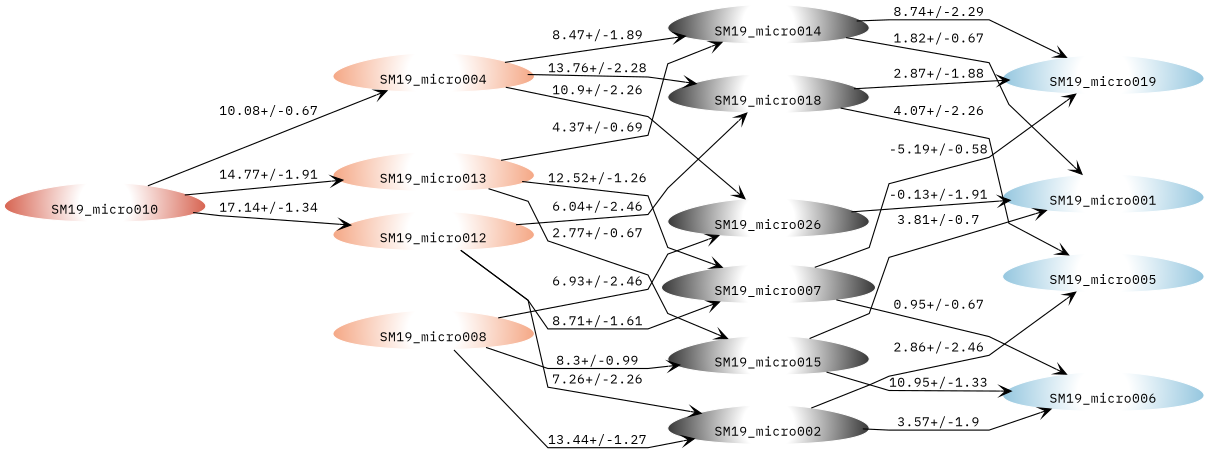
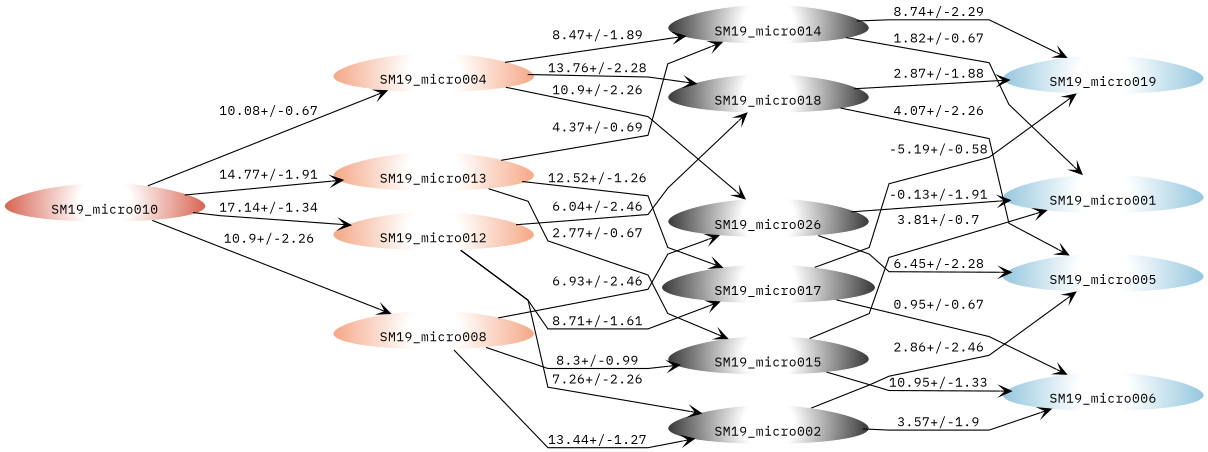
edge "SM19_micro010" -> "SM19_micro008": added, label "10.9+/-2.26"
edge "SM19_micro026" -> "SM19_micro005": added, label "6.45+/-2.28"
node "SM19_micro007": label "SM19_micro007" -> "SM19_micro017"
